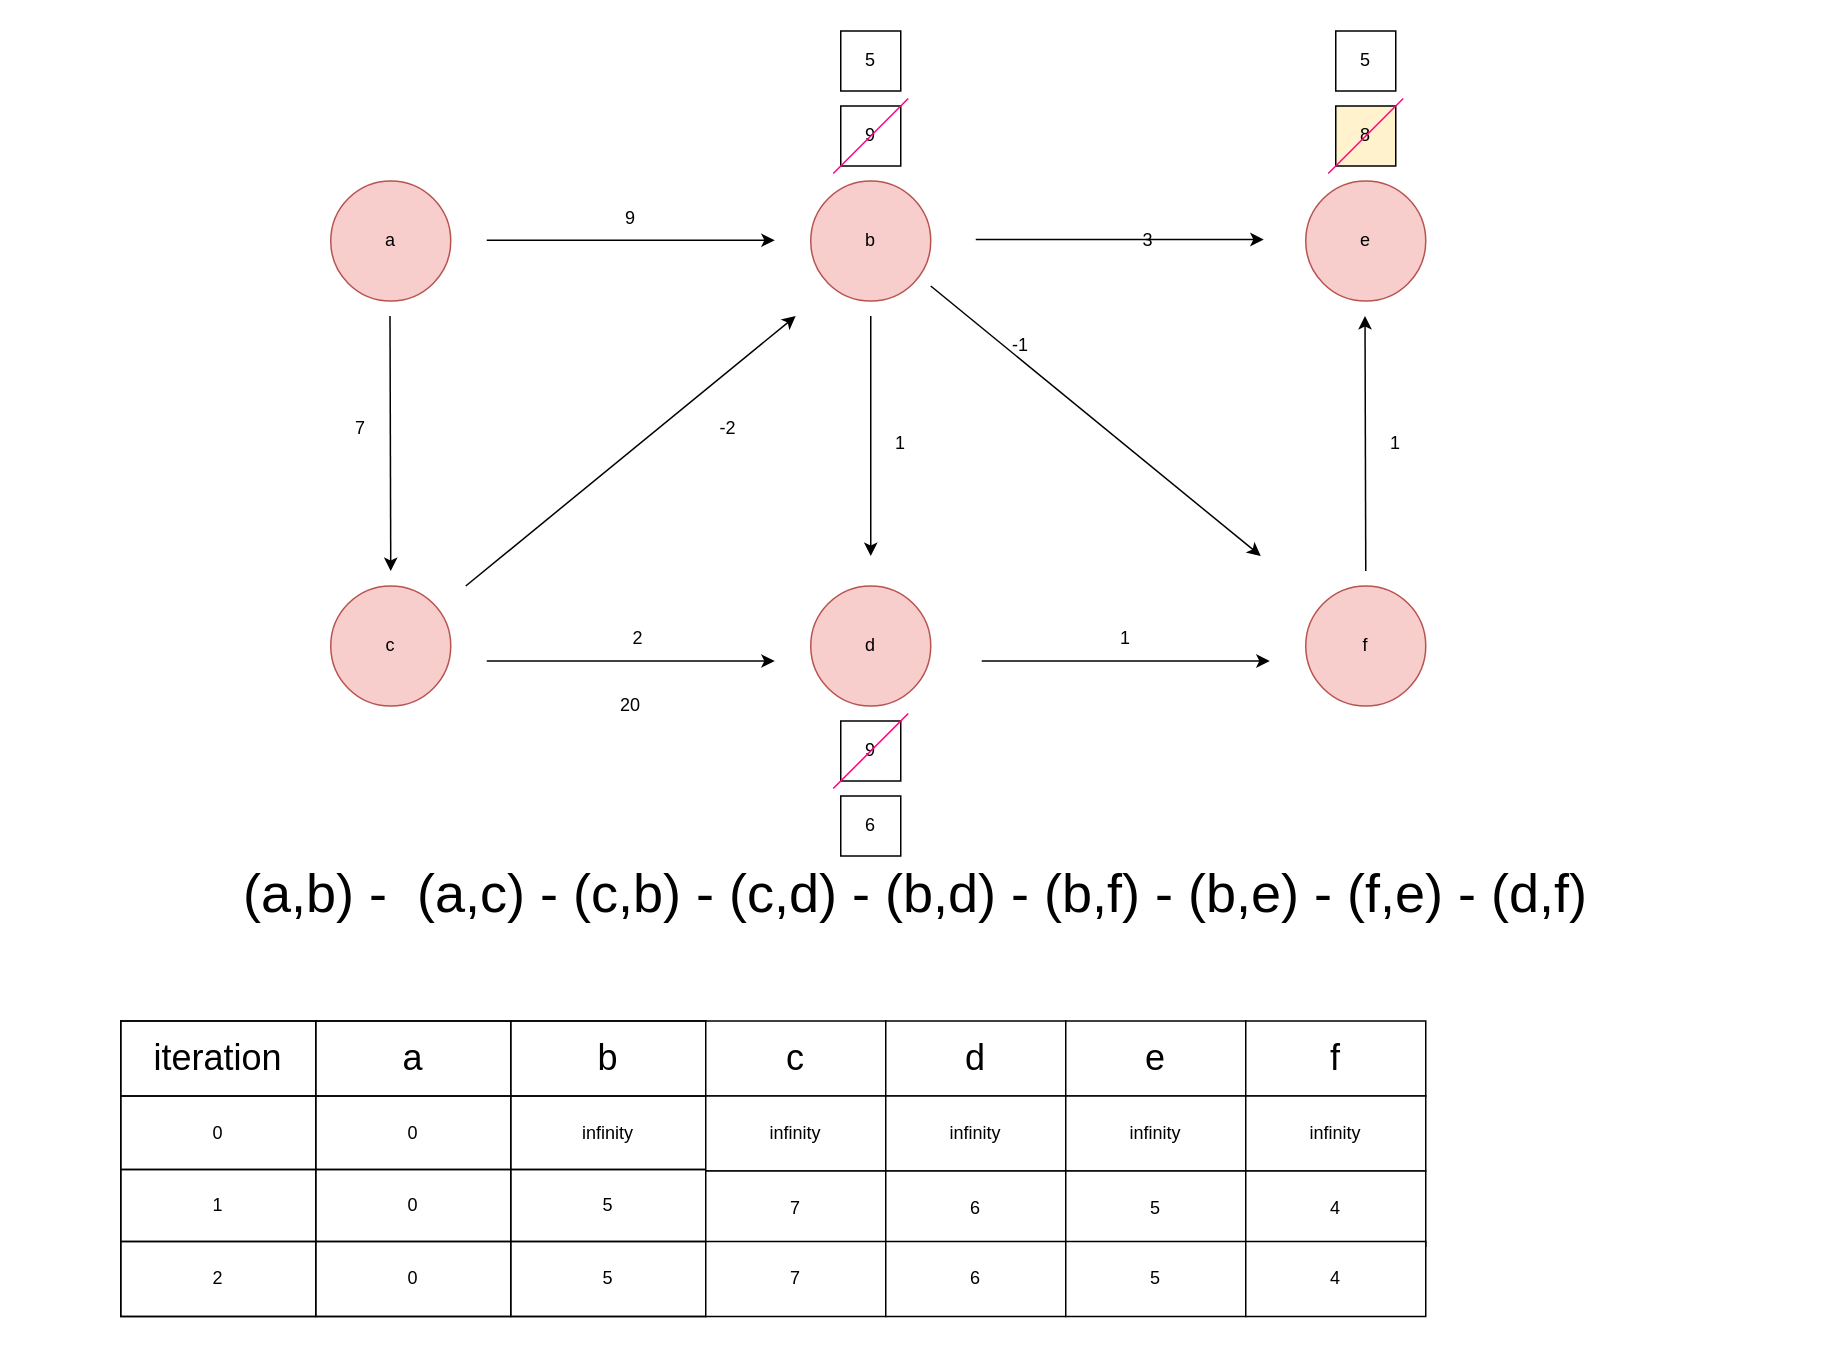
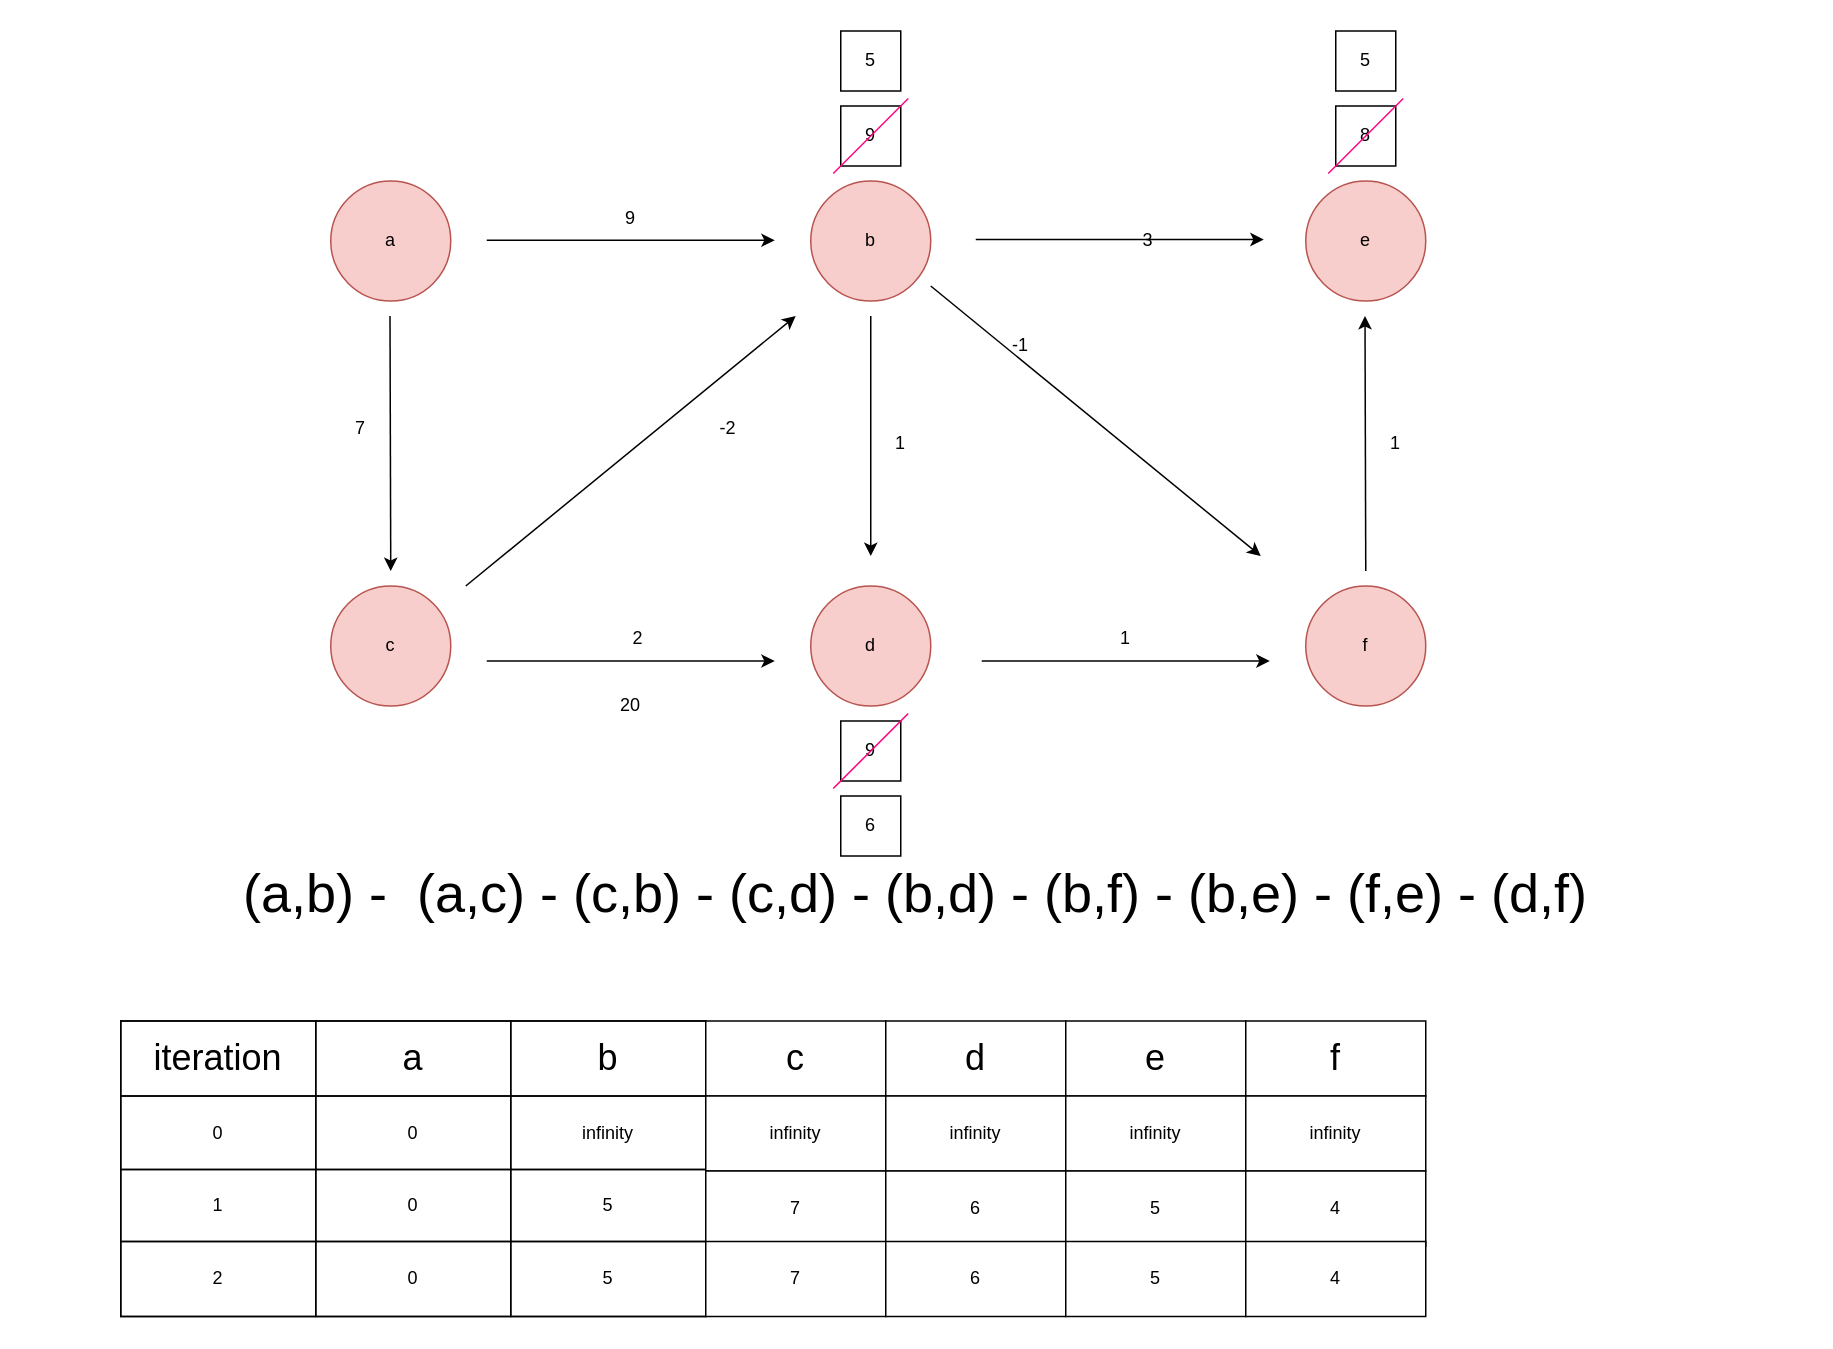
node "8": fillcolor #fff2cc -> #ffffff
